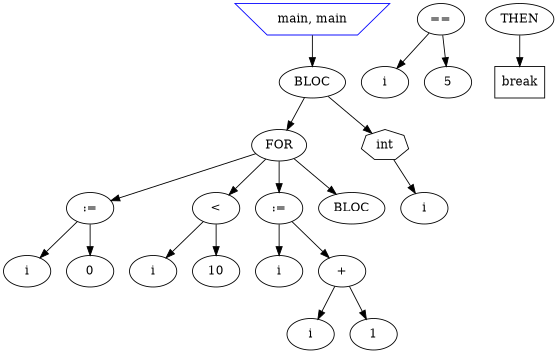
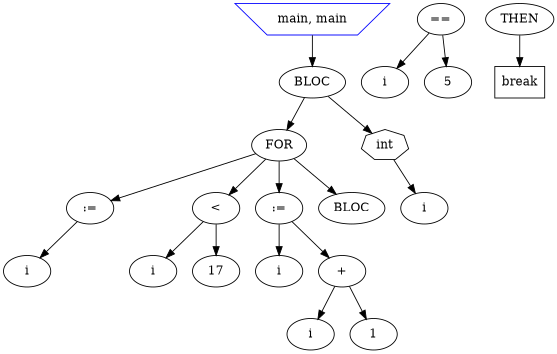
node "0": removed
node "10": label "10" -> "17"
